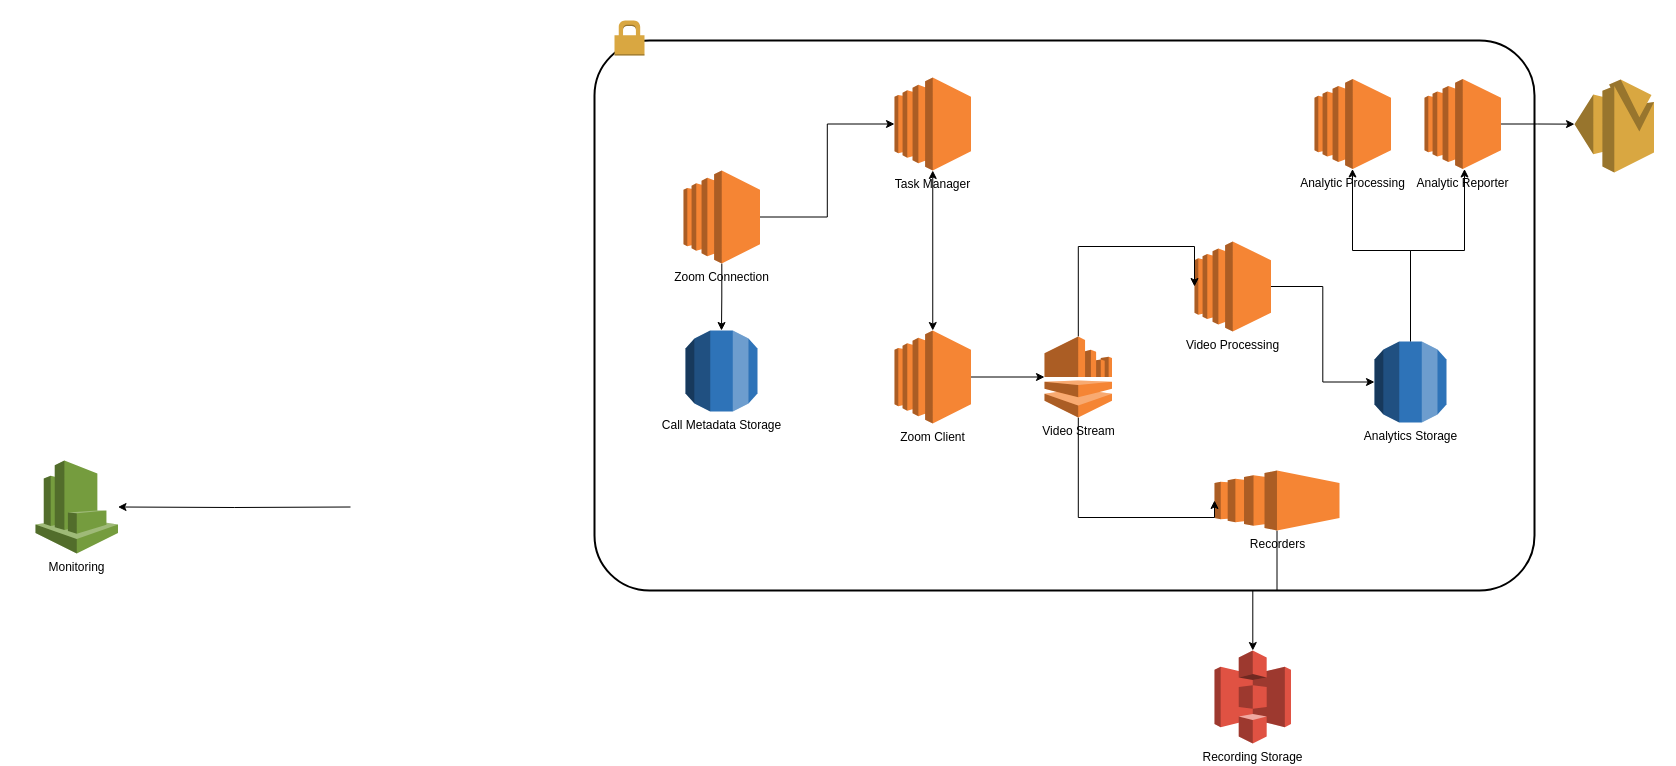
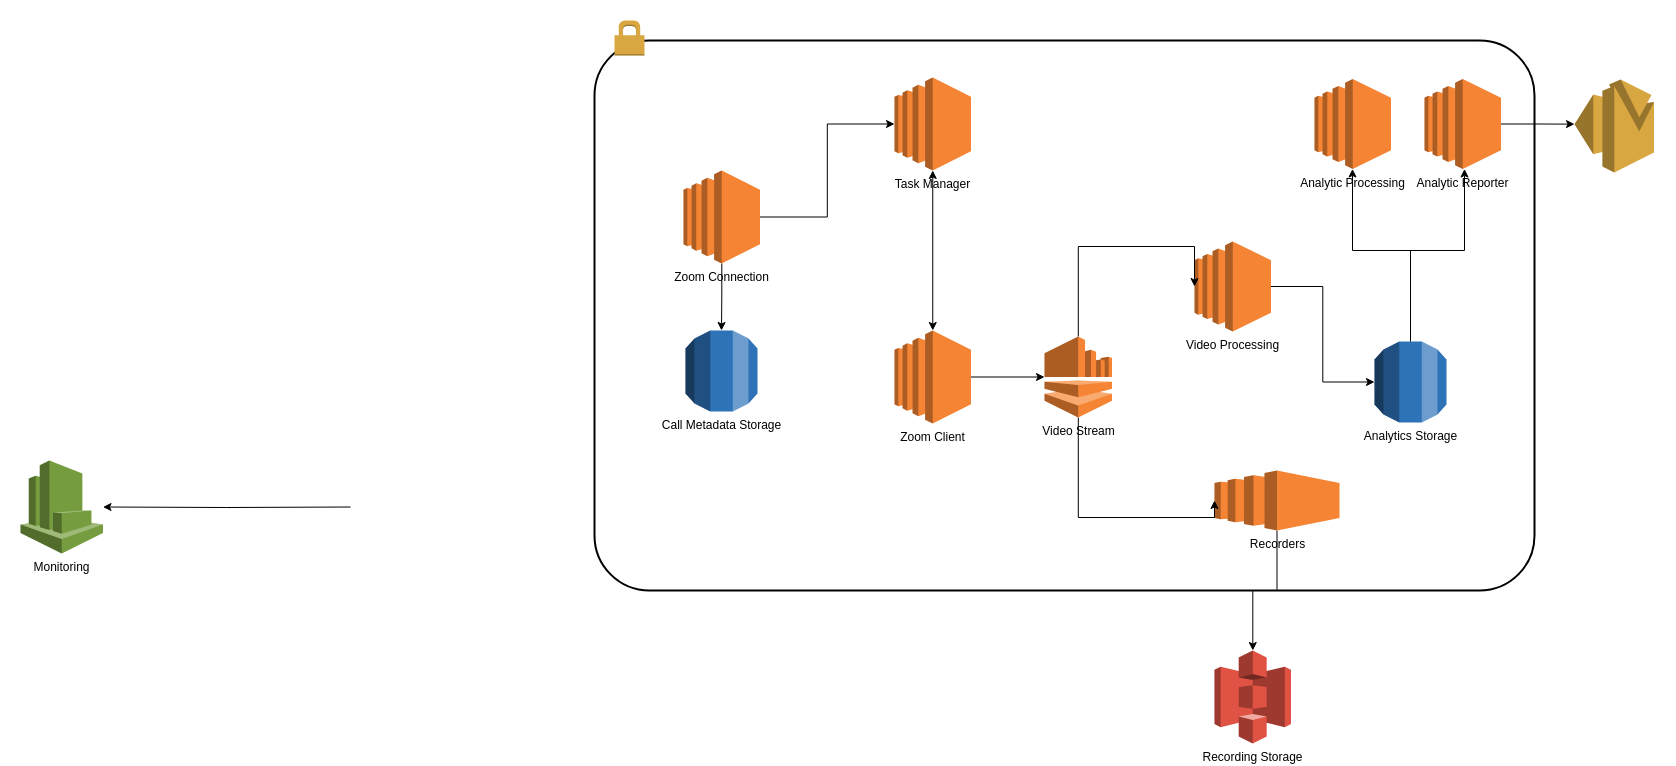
node "Monitoring": moved (77, 507) -> (62, 507)
